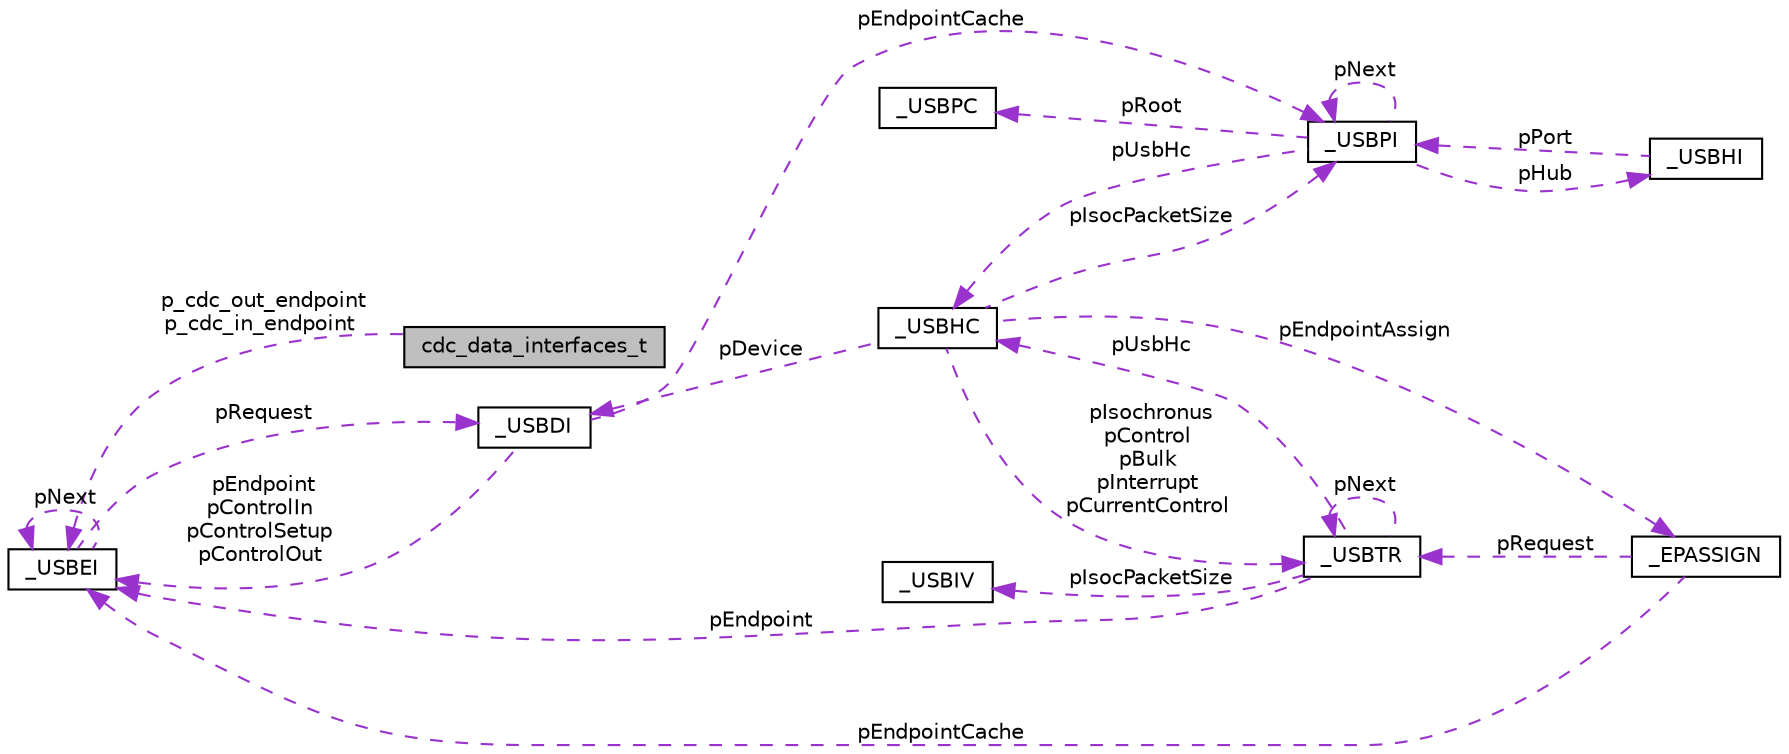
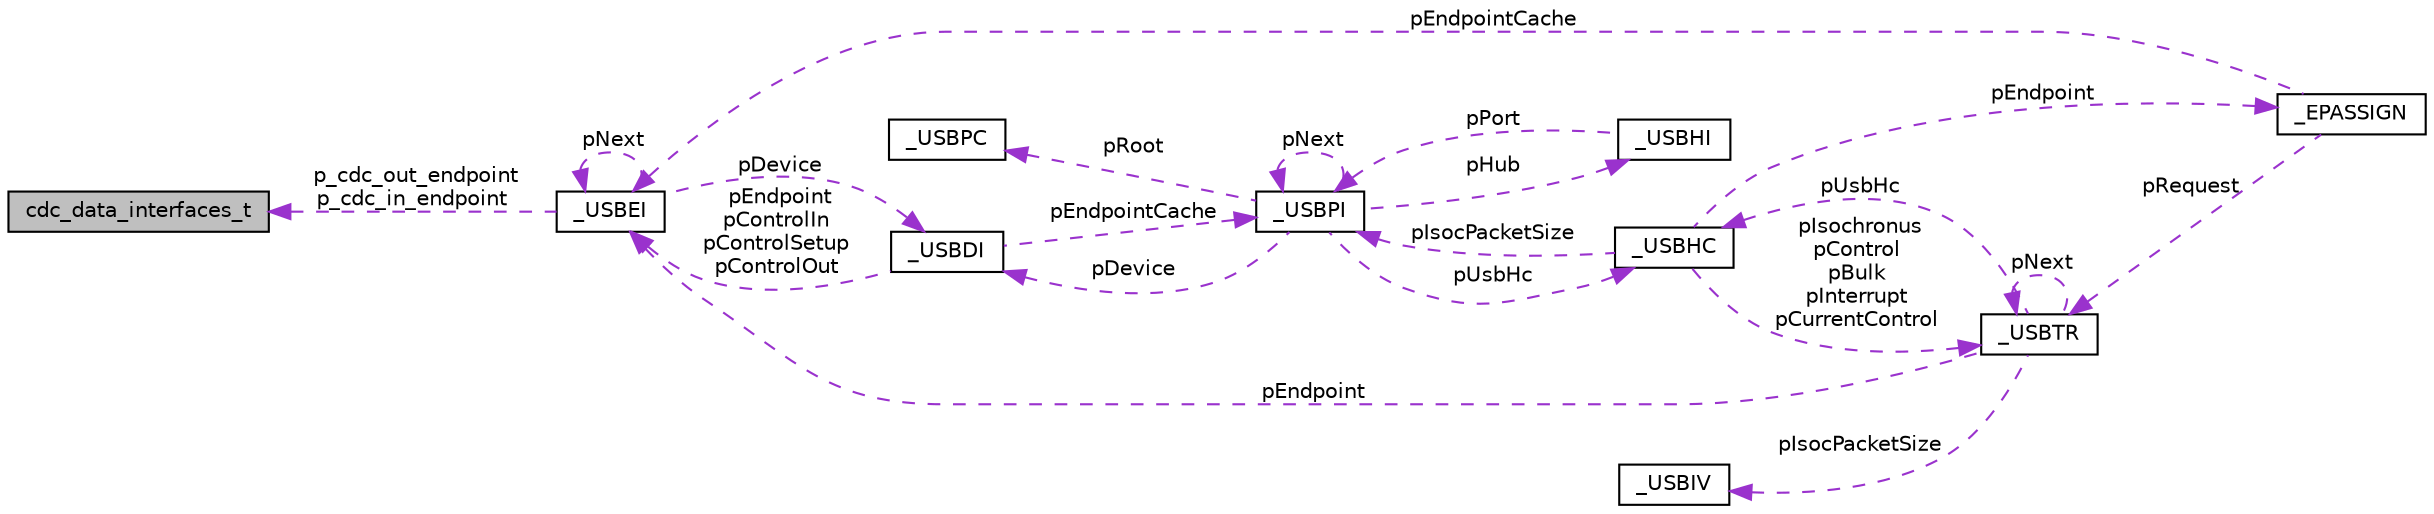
edge "_USBHC" -> "_EPASSIGN": label " pEndpointAssign" -> " pEndpoint"
edge "cdc_data_interfaces_t" -> "_USBEI": reversed
edge "_USBHC" -> "_USBDI": now "_USBPI" -> "_USBDI"
edge "_USBEI" -> "_USBDI": label " pRequest" -> " pDevice"
